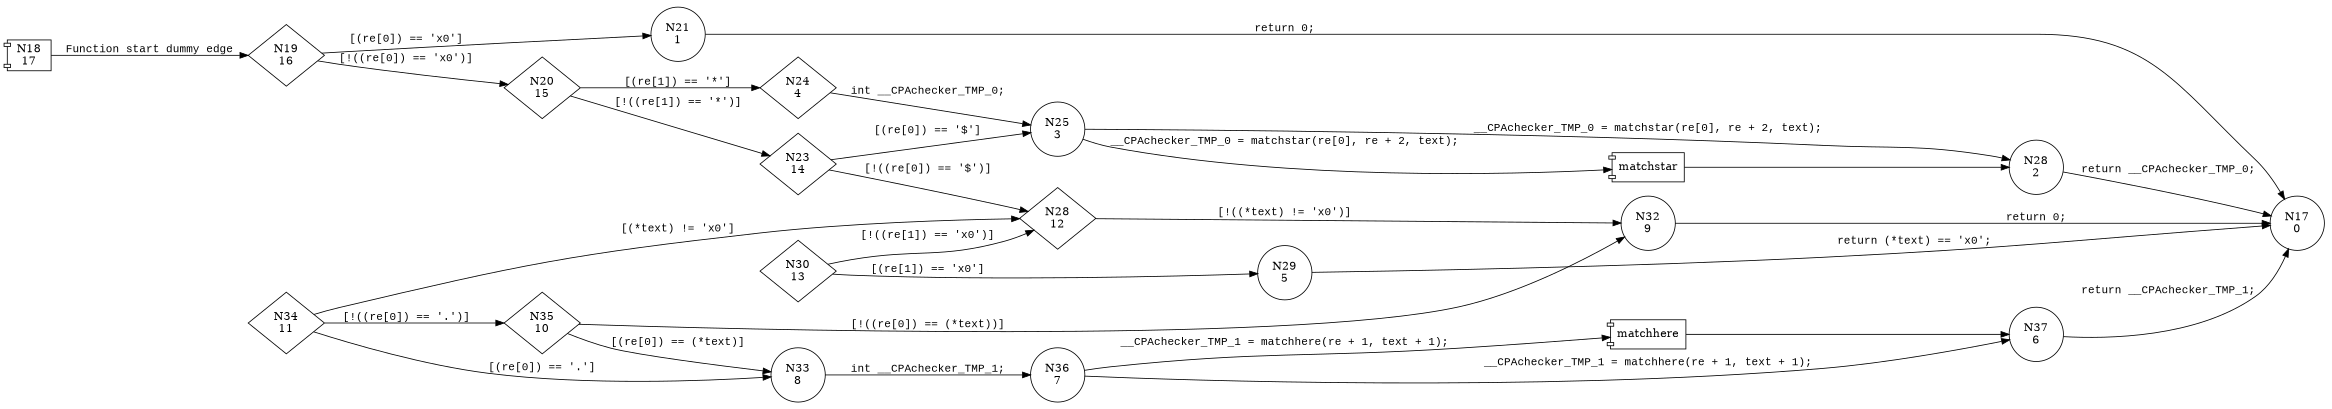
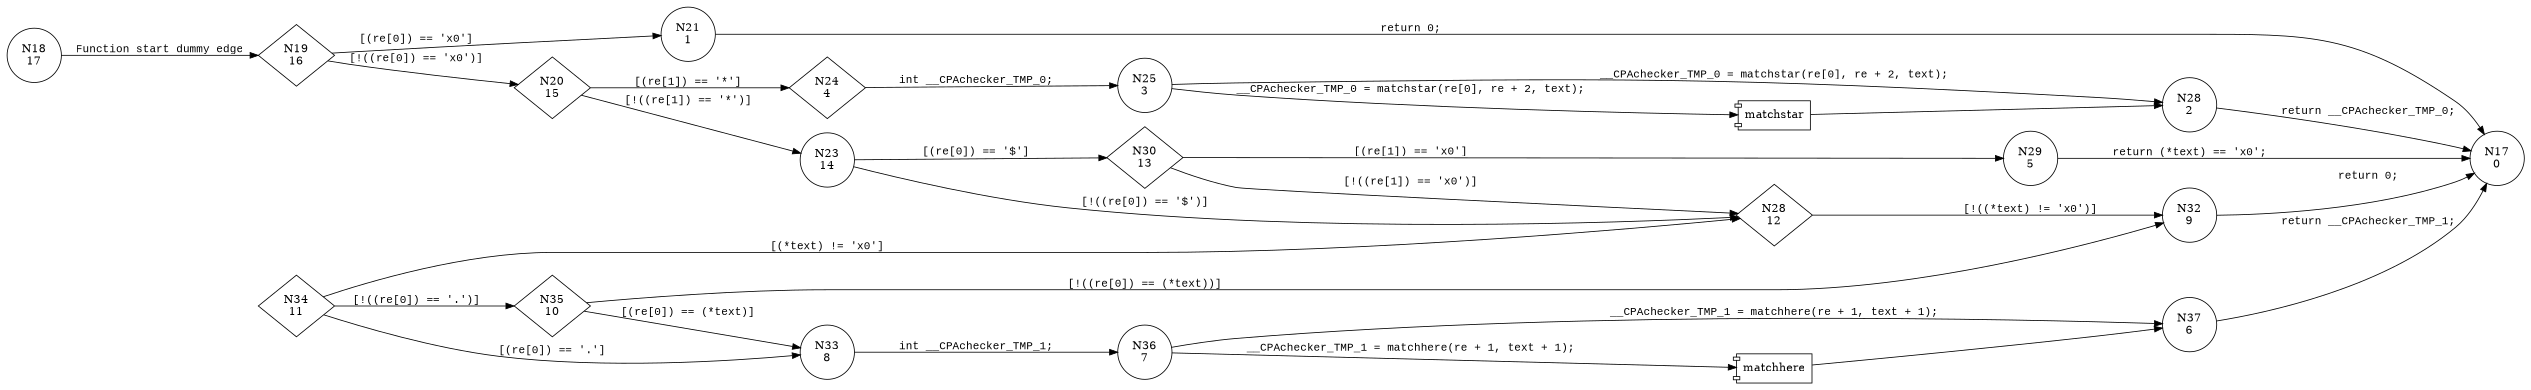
node "N18 17": shape component -> circle
edge "N23 14" -> "N25 3": now "N23 14" -> "N30 13"
node "N23 14": shape diamond -> circle
